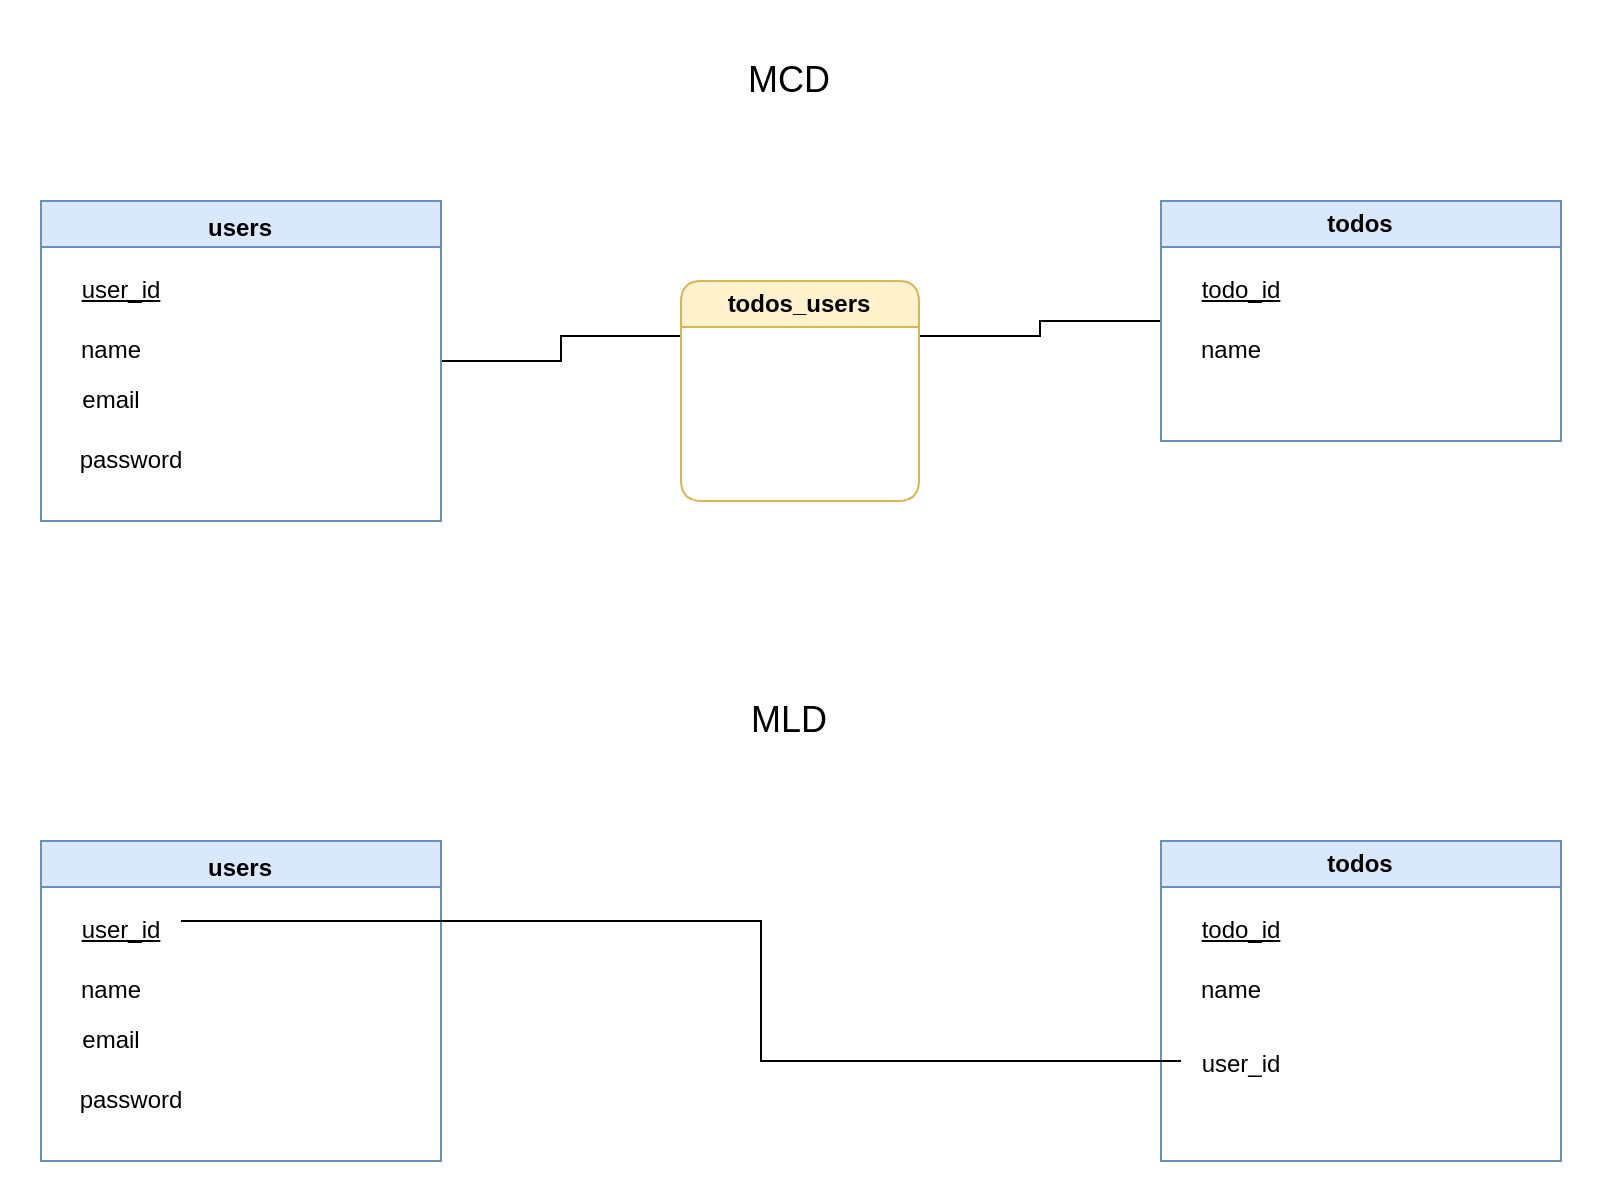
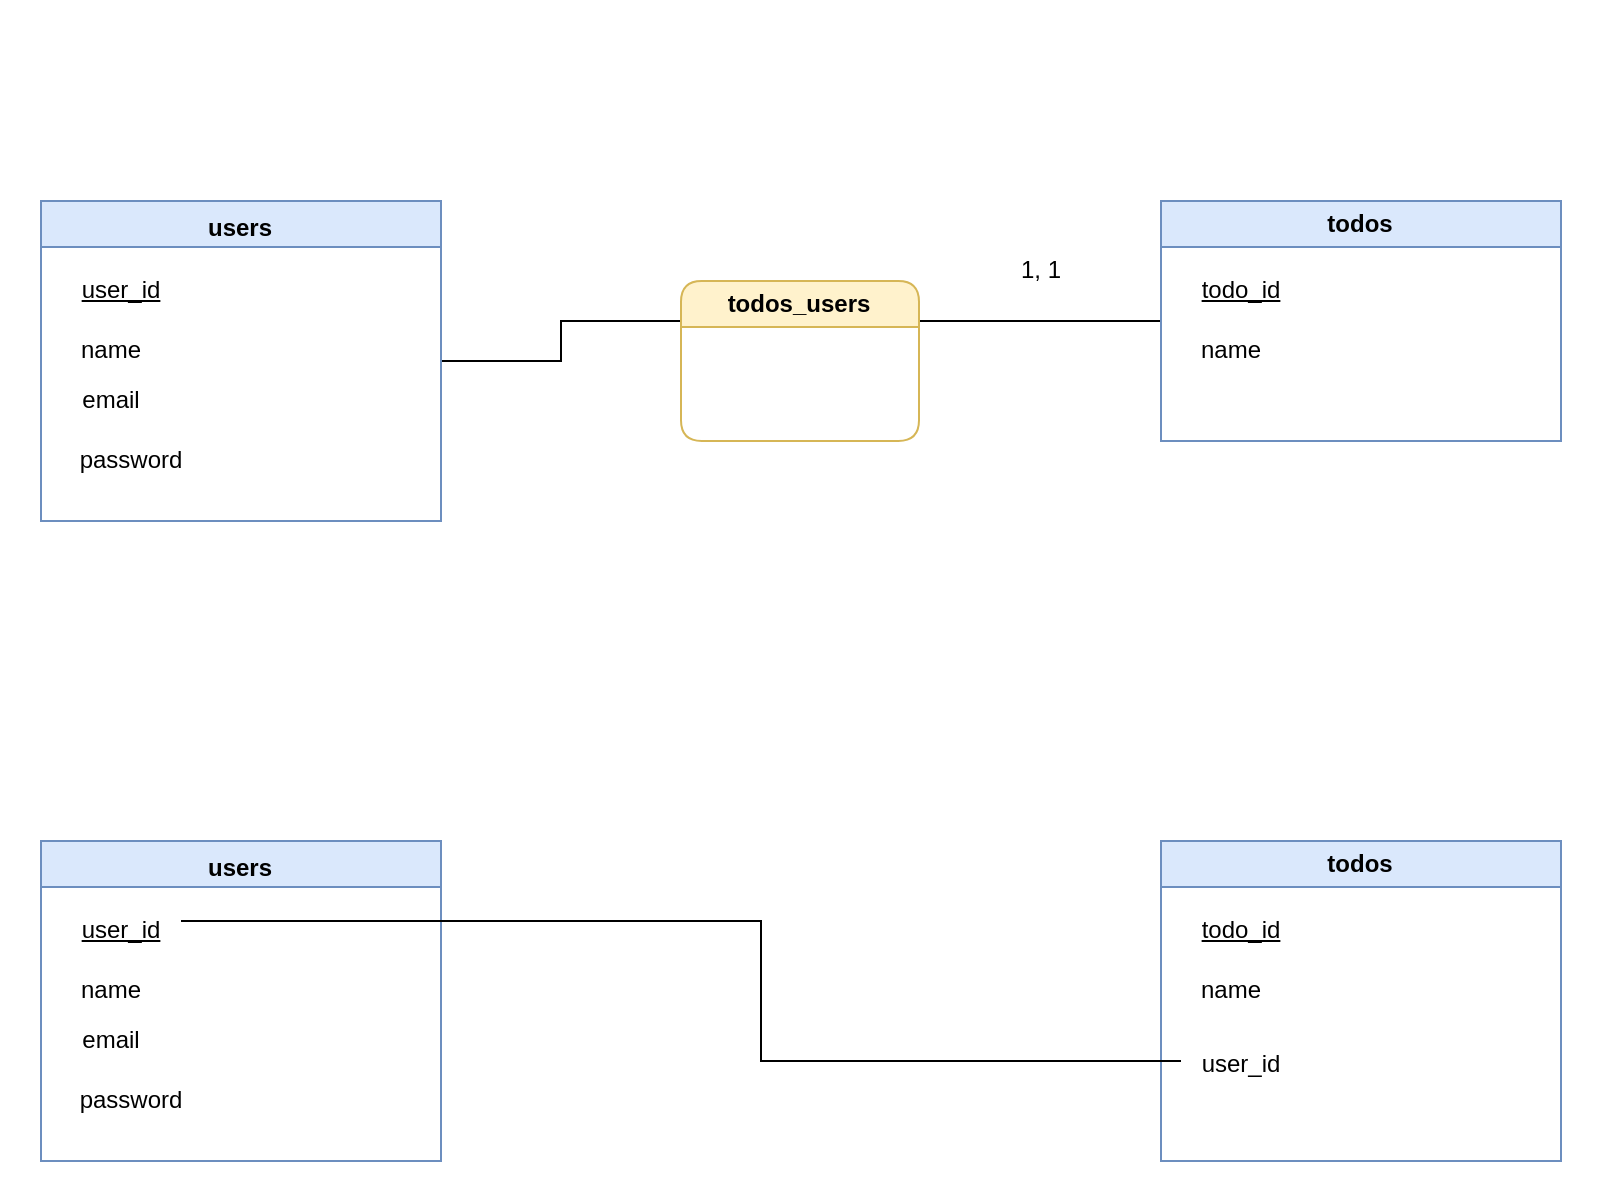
node "MCD": removed
node "1, 1": added
node "todos_users": size 238x220 -> 238x160
node "MLD": removed
